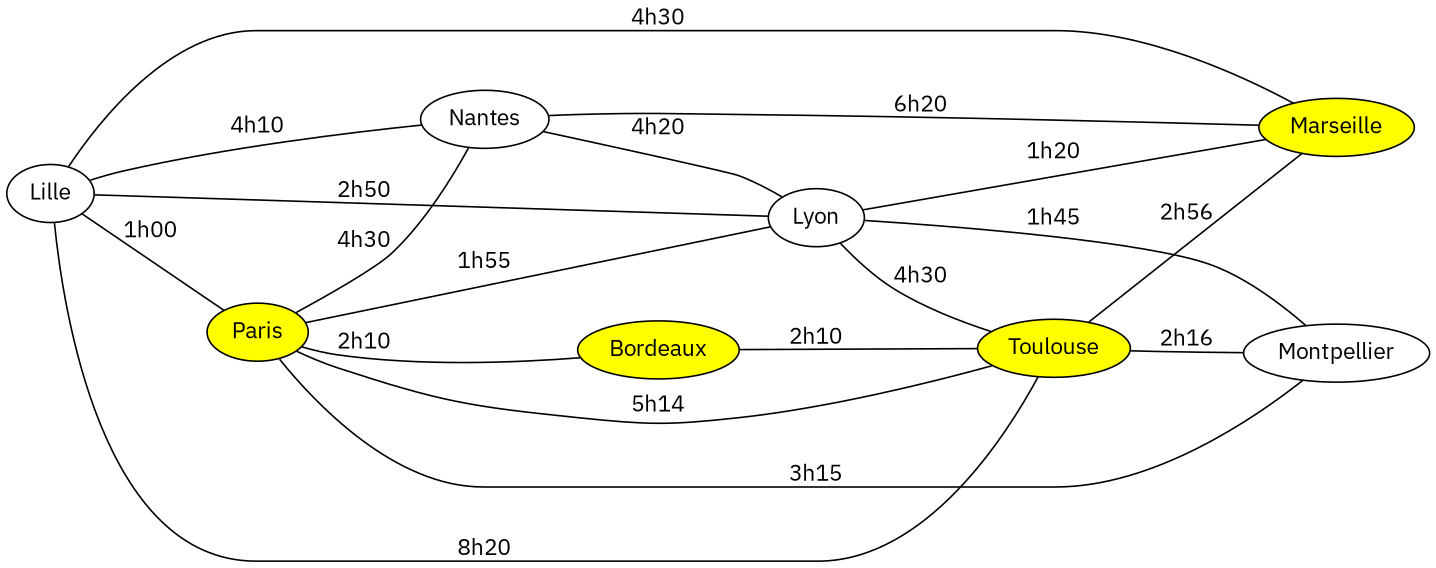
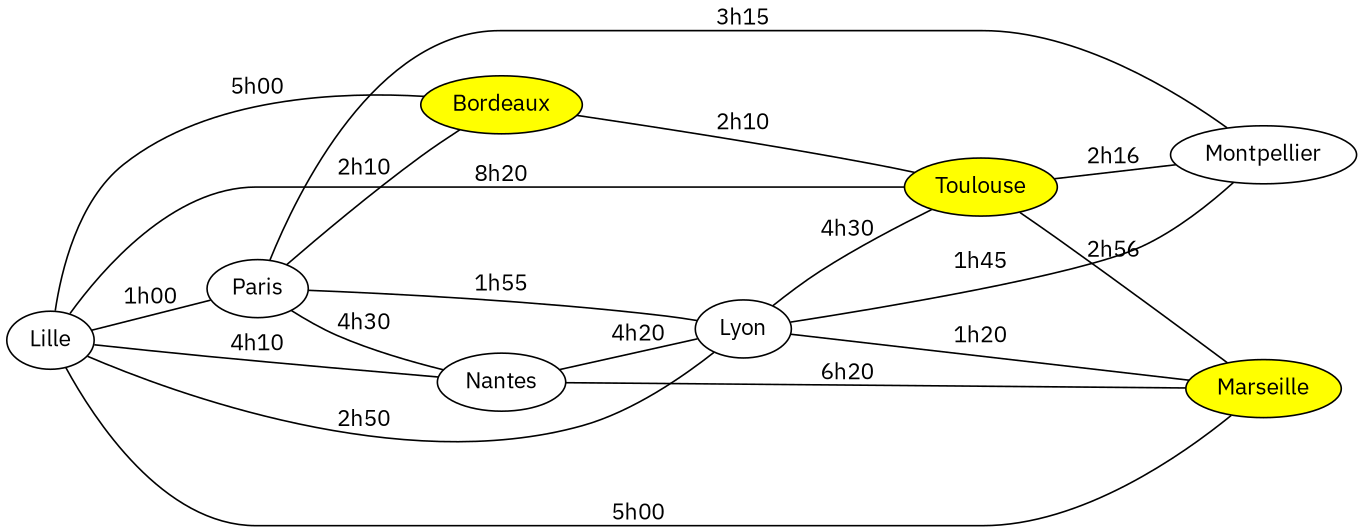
edge "Marseille" -- "Lille": label "4h30" -> "5h00"
edge "Bordeaux" -- "Lille": added, label "5h00"
node "Paris": fillcolor yellow -> white
edge "Paris" -- "Toulouse": removed, label "5h14"
